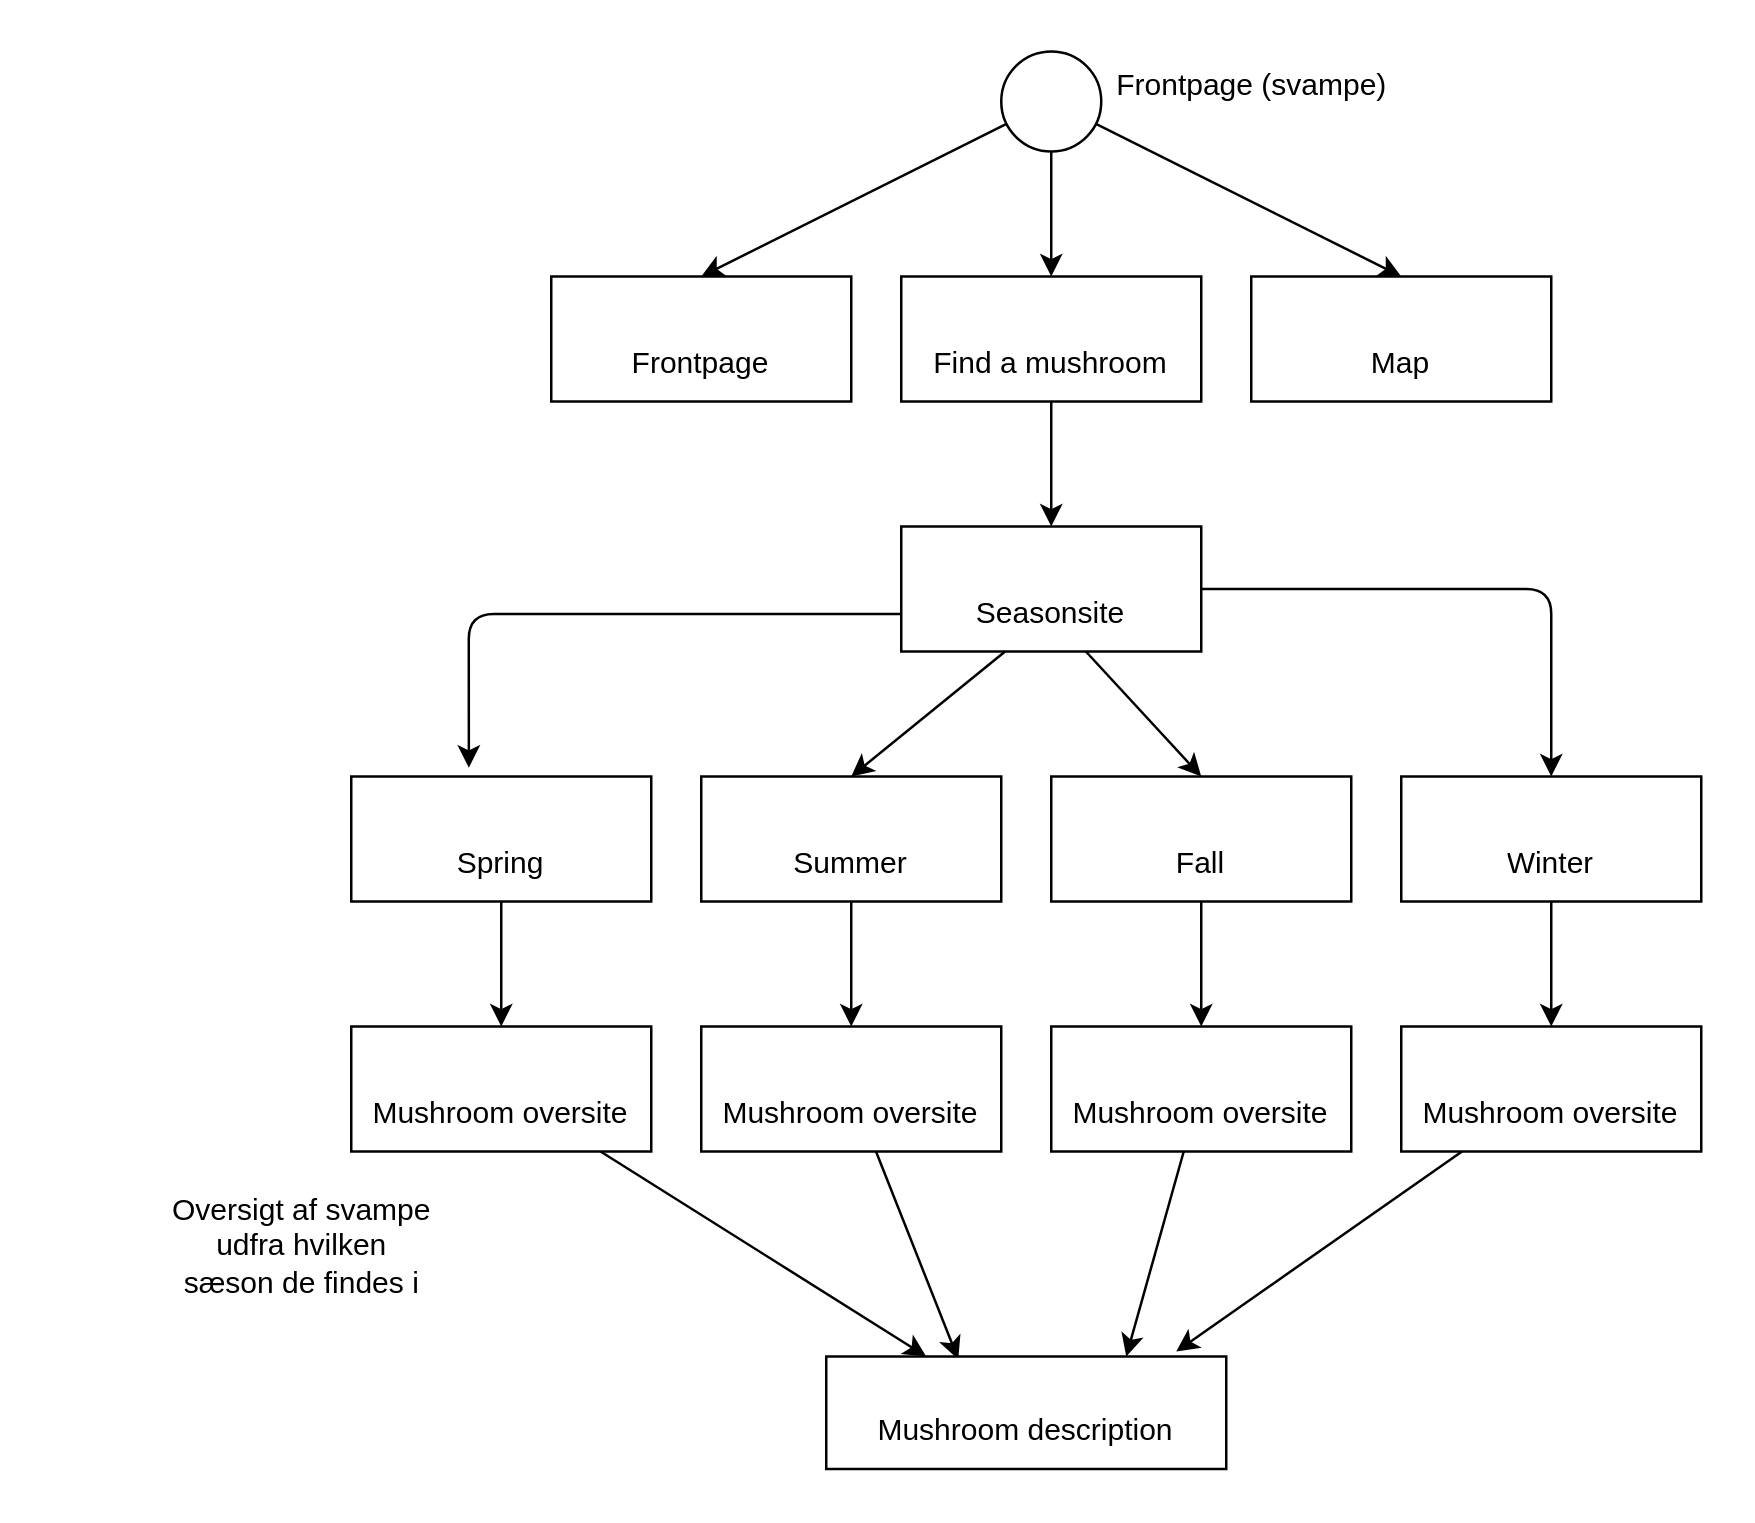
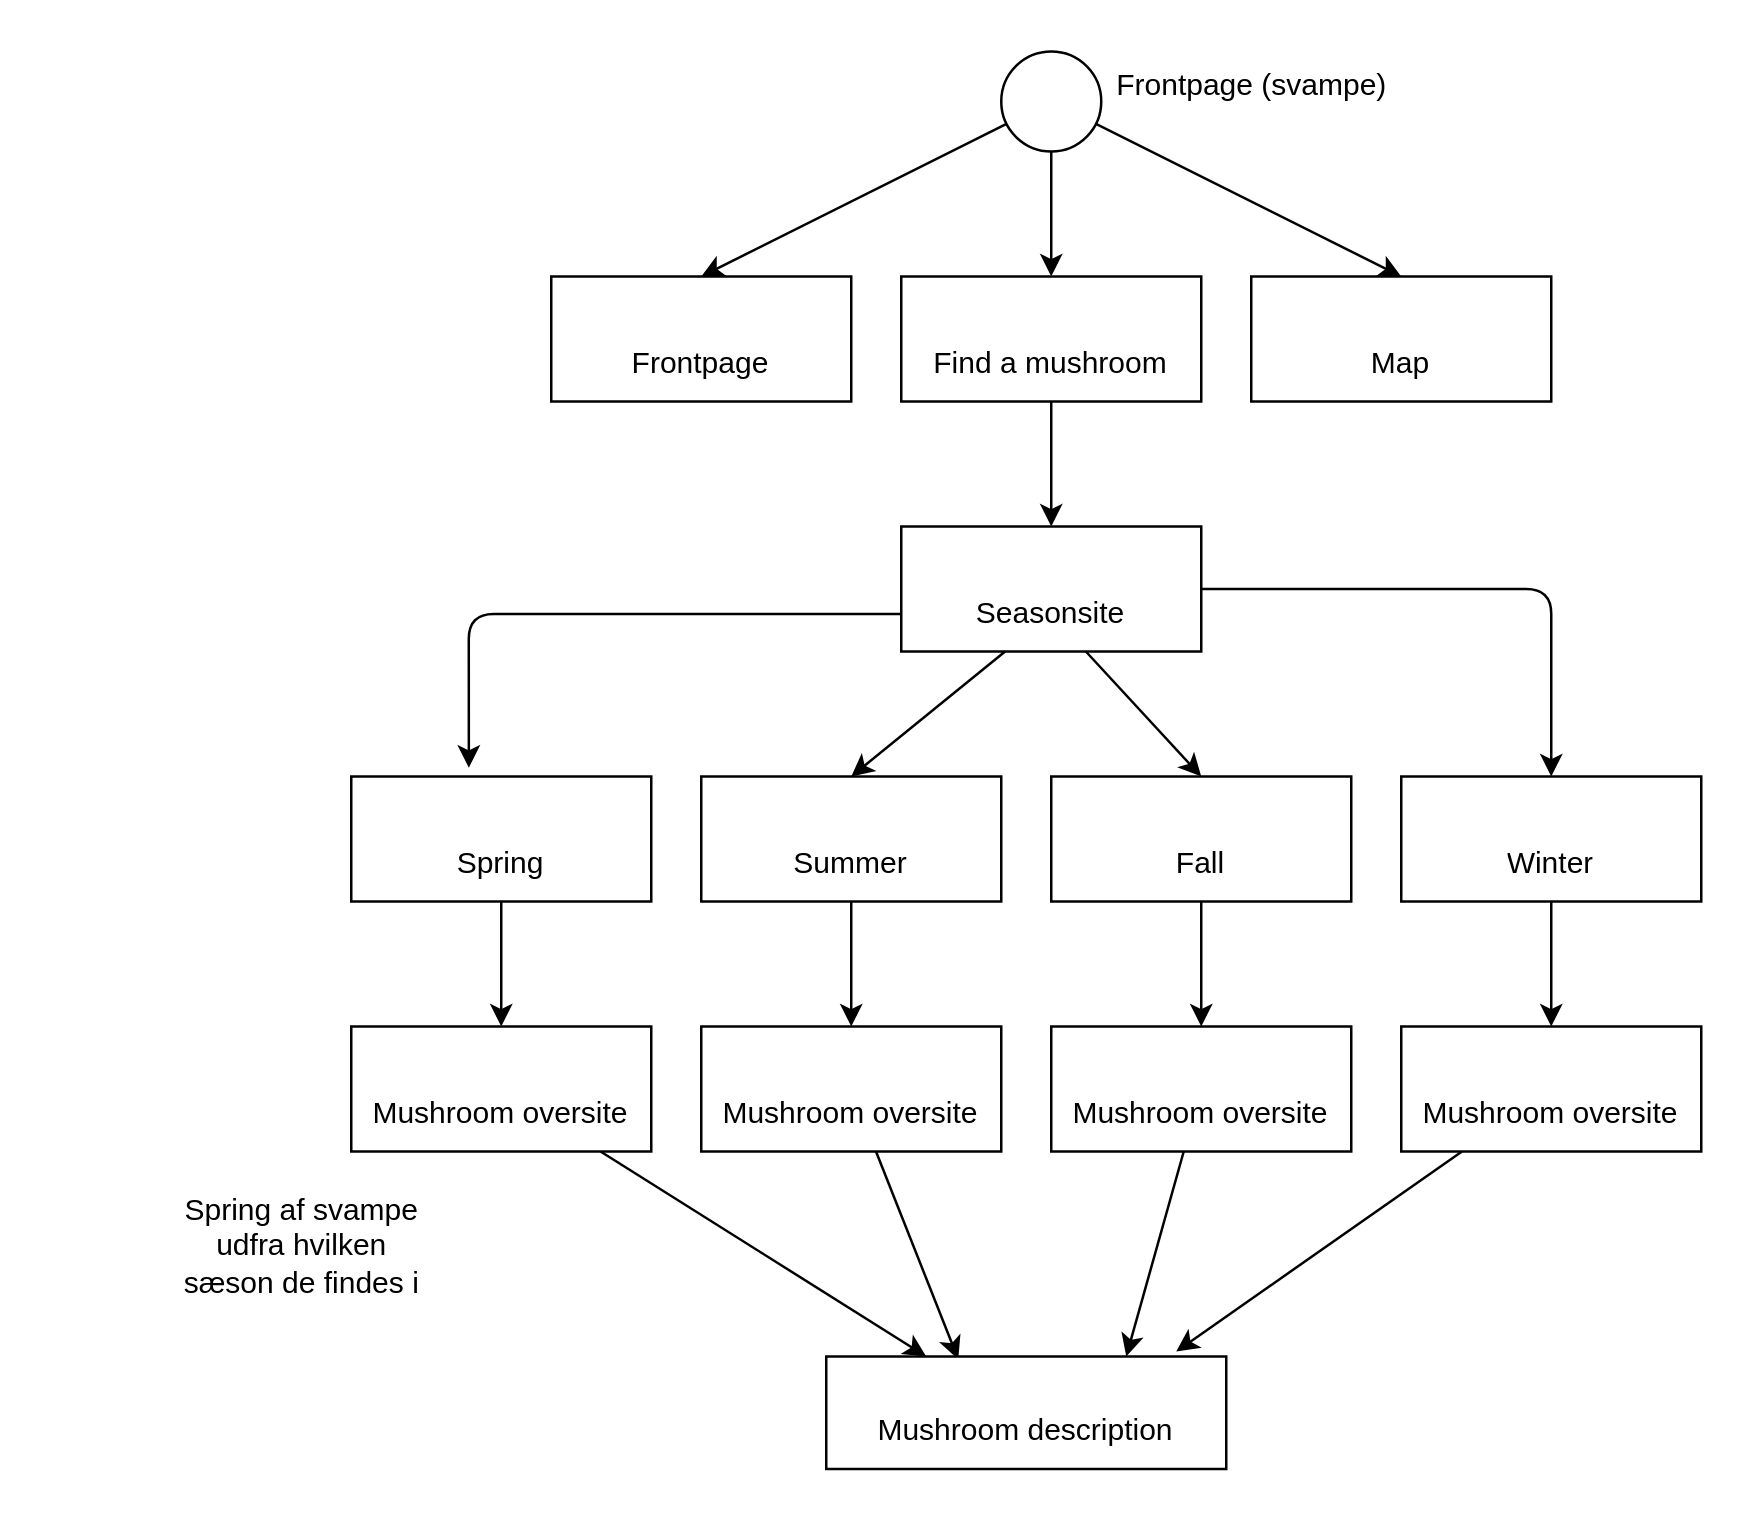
node "Oversigt af svampe udfra hvilken sæson de findes i": label "Oversigt af svampe udfra hvilken sæson de findes i" -> "Spring af svampe udfra hvilken sæson de findes i"
